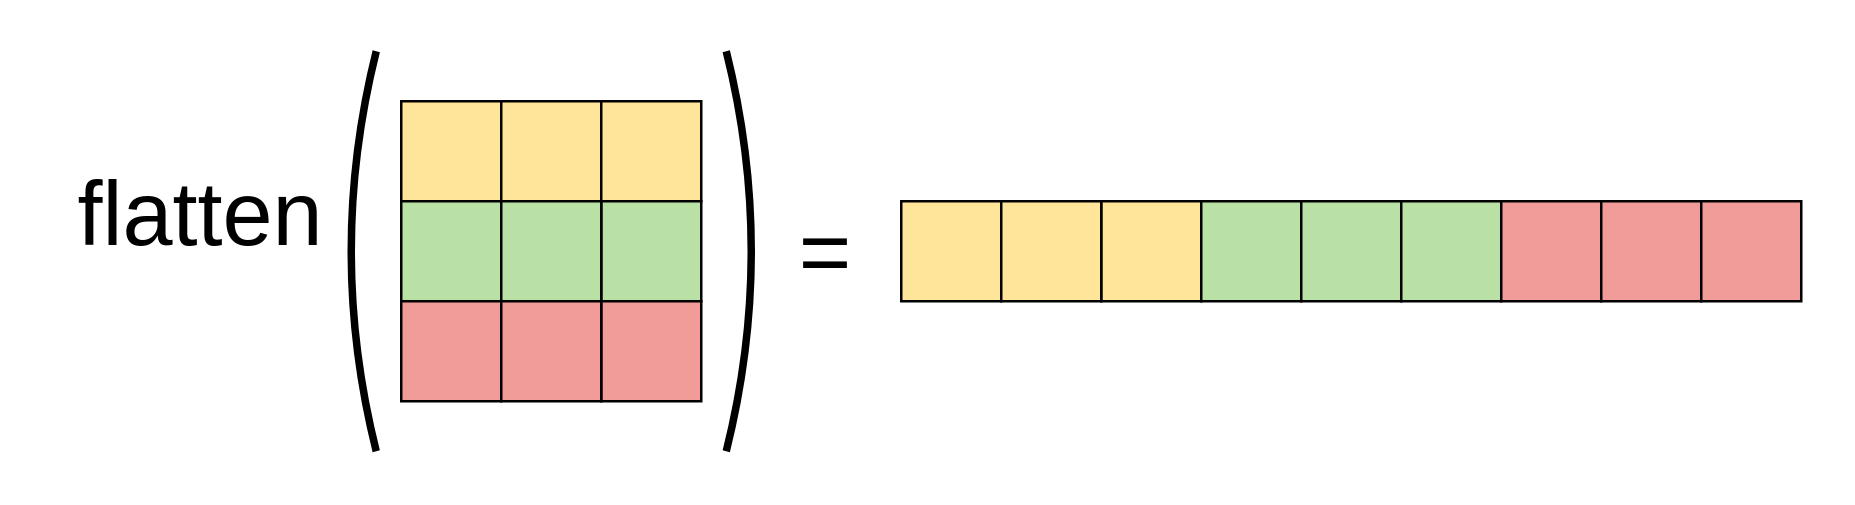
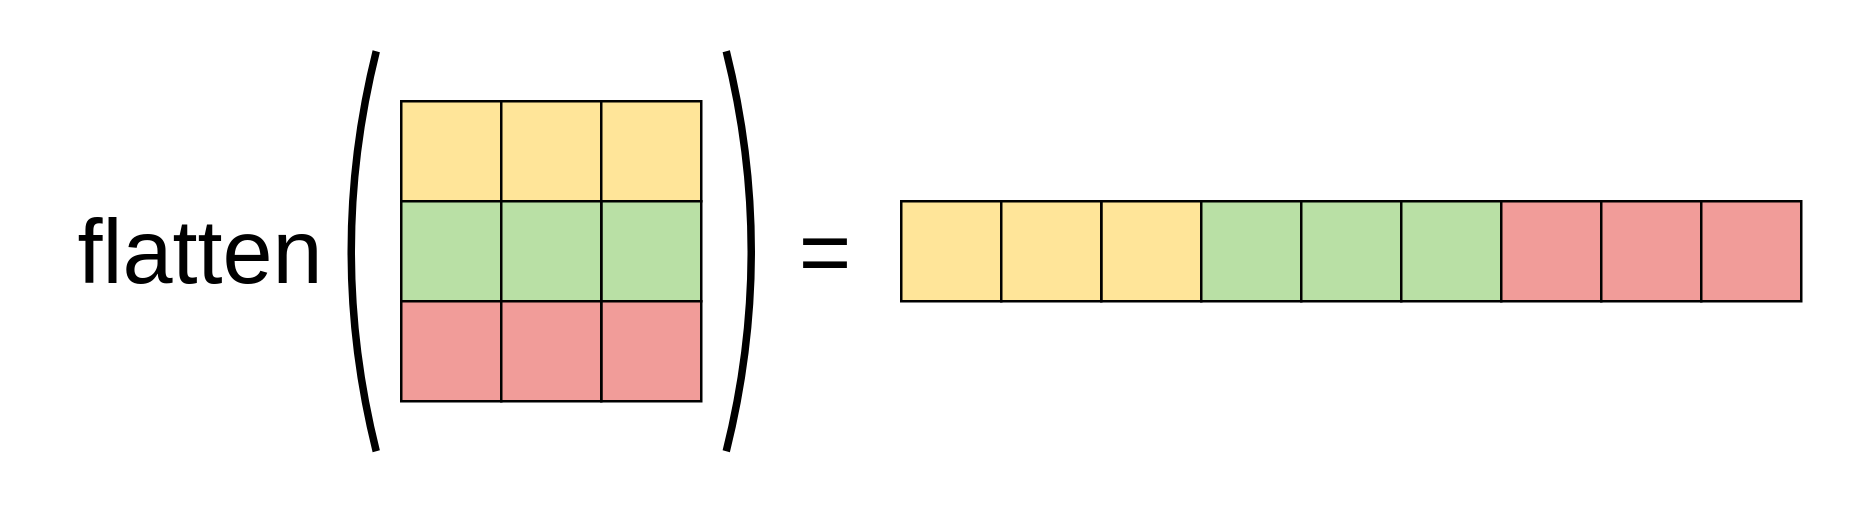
node "flatten": moved (201, 214) -> (201, 251)
